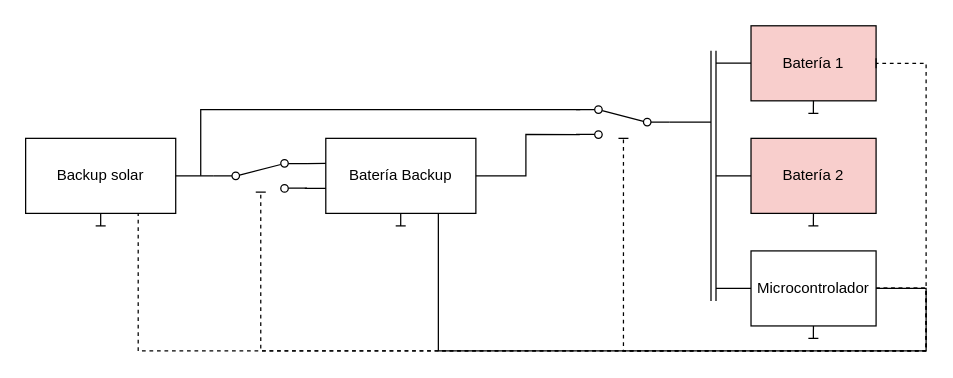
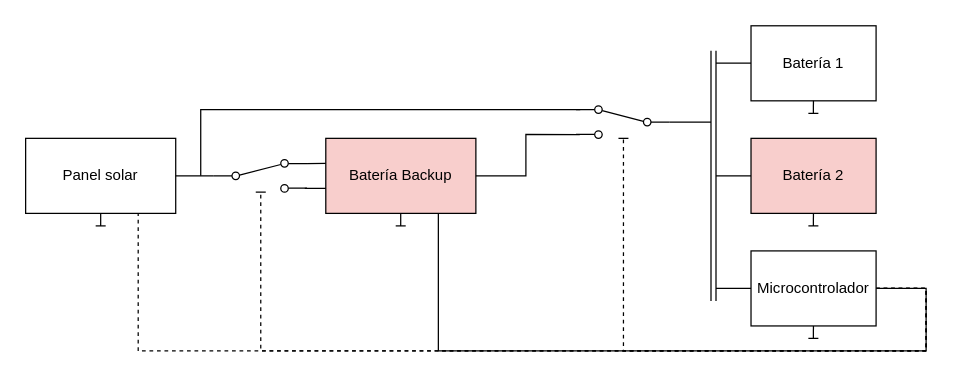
node "Batería 1": fillcolor #f8cecc -> #ffffff
edge "Microcontrolador" -> "Batería 1": removed
node "Backup solar": label "Backup solar" -> "Panel solar"
node "Batería Backup": fillcolor #ffffff -> #f8cecc
